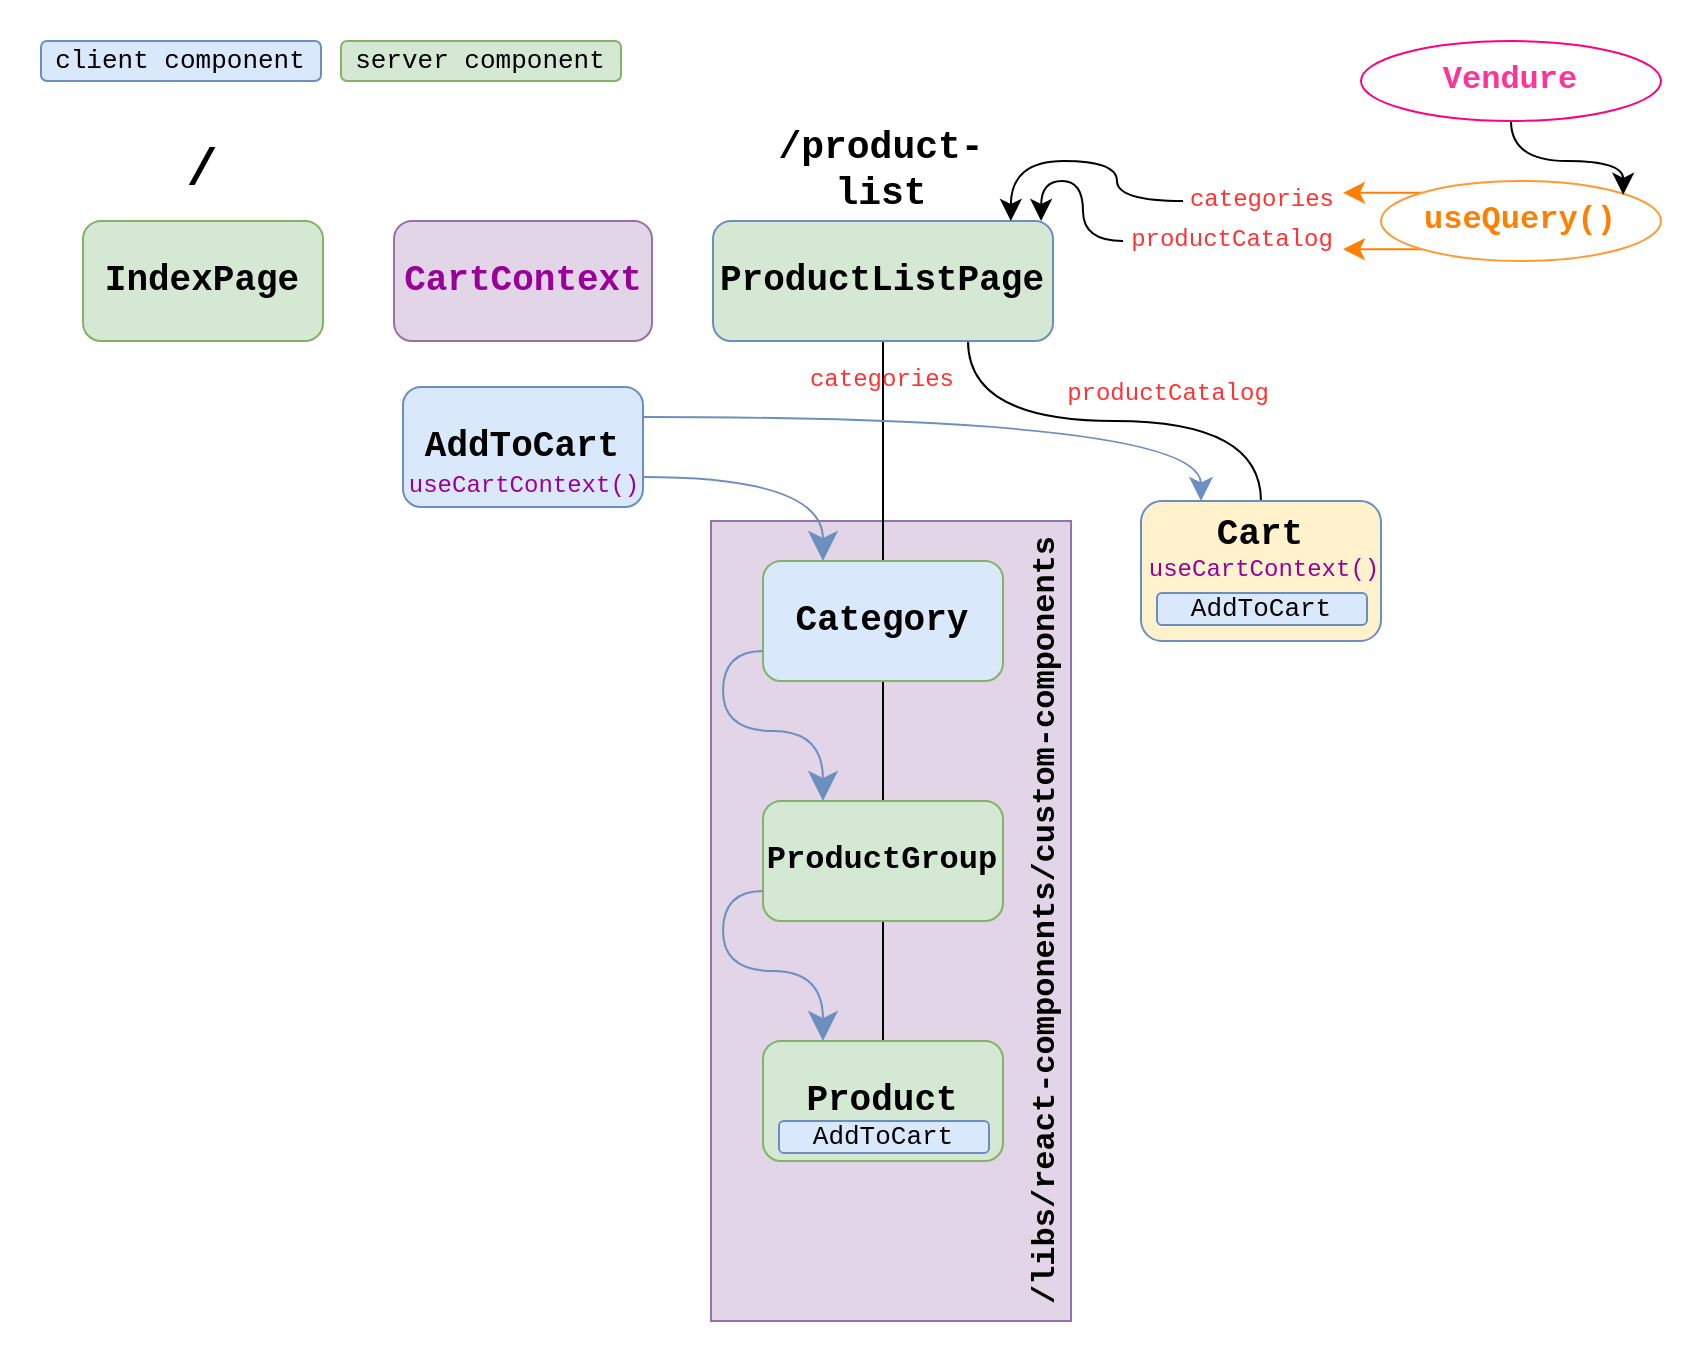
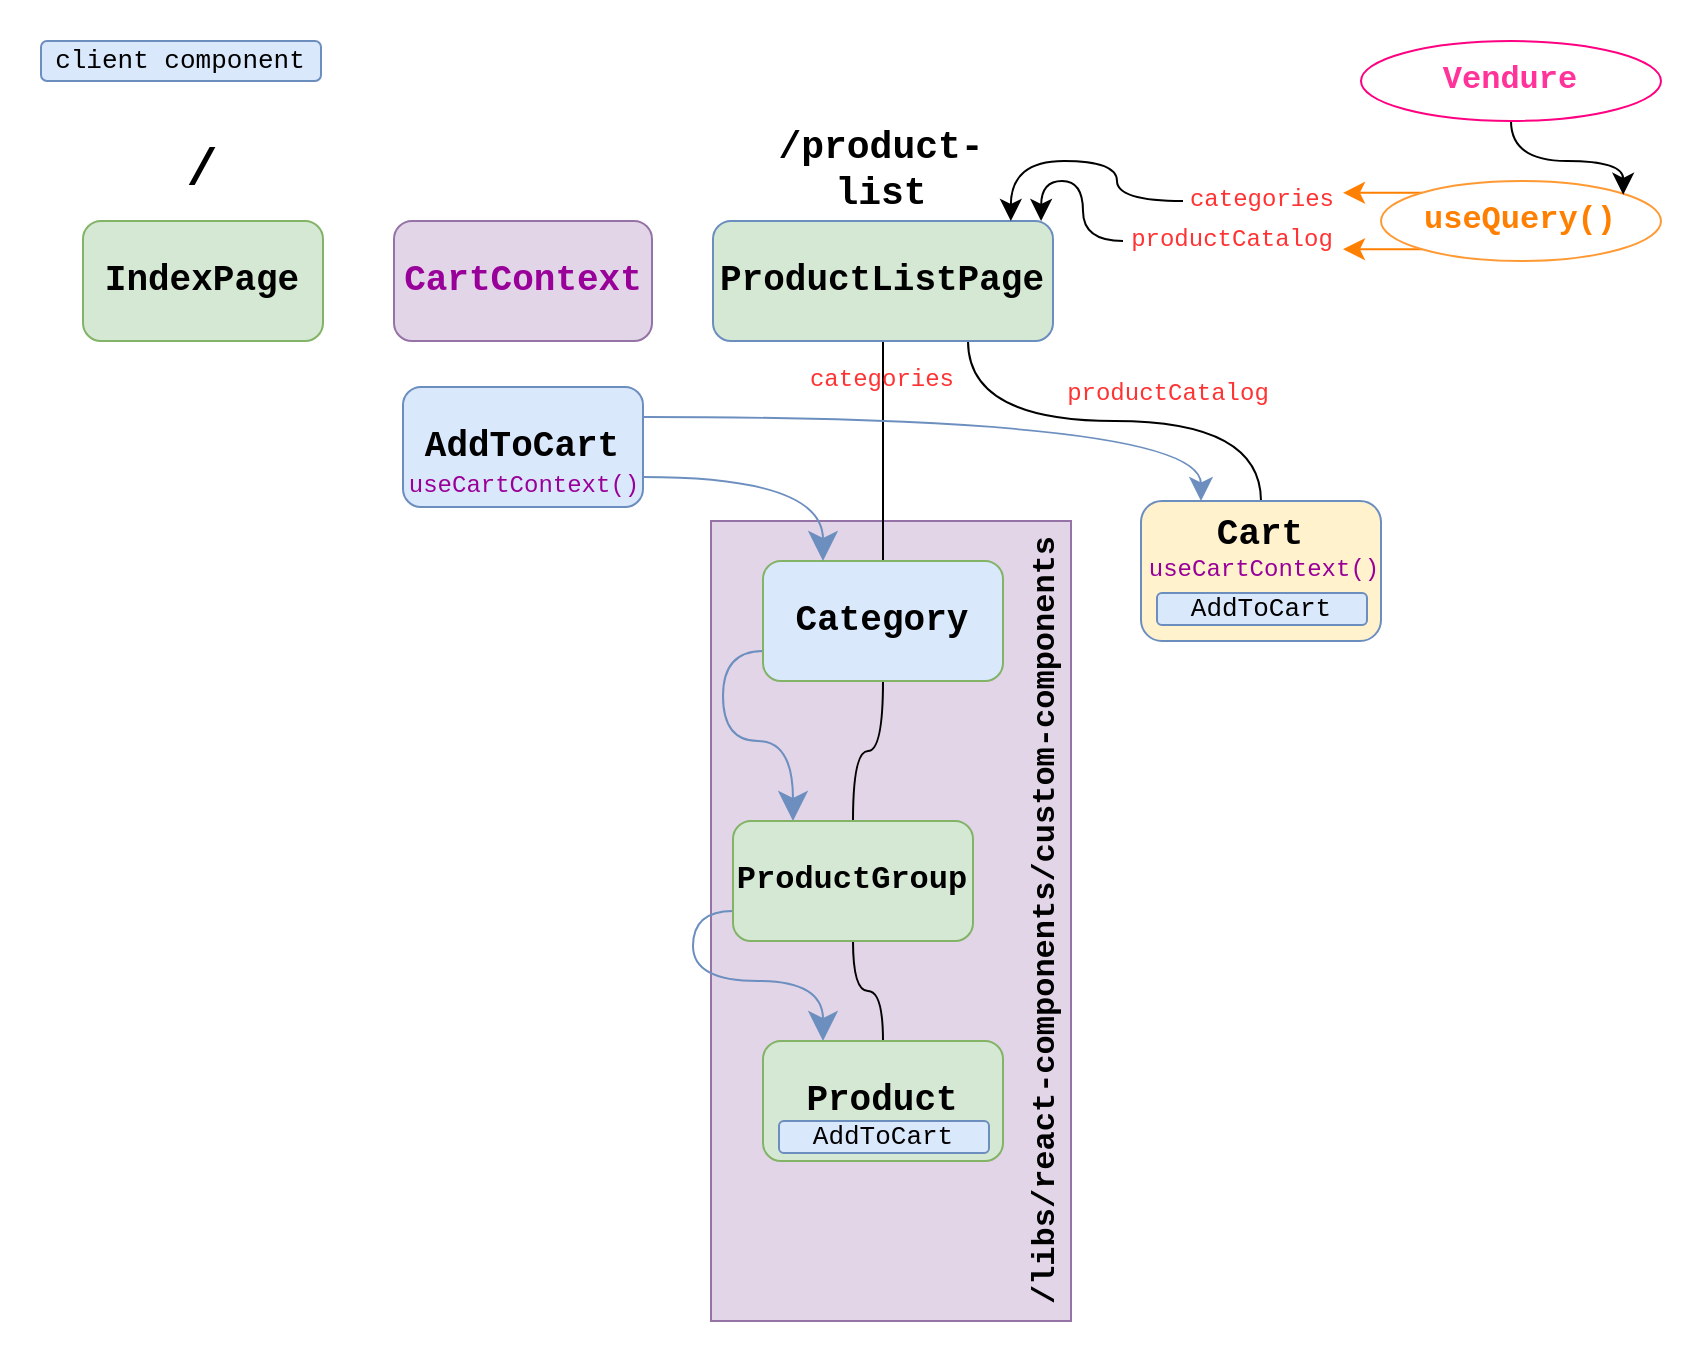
node "server component": removed
node "ProductGroup": moved (883, 861) -> (853, 881)
